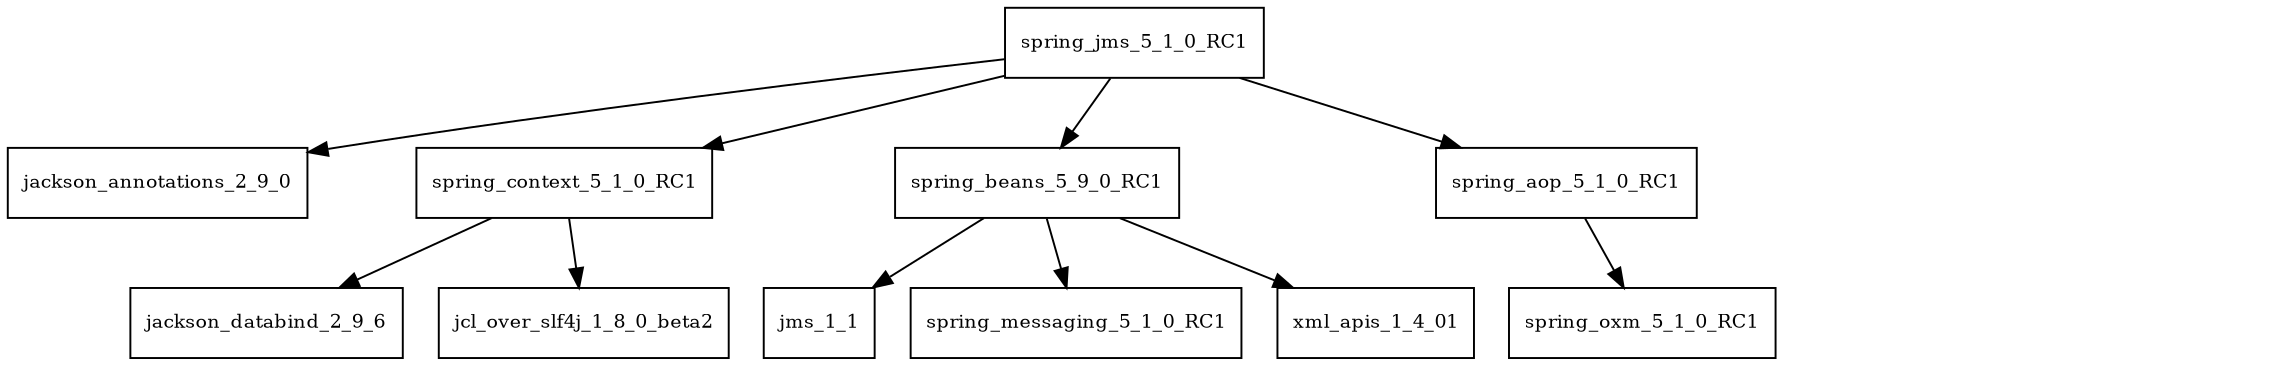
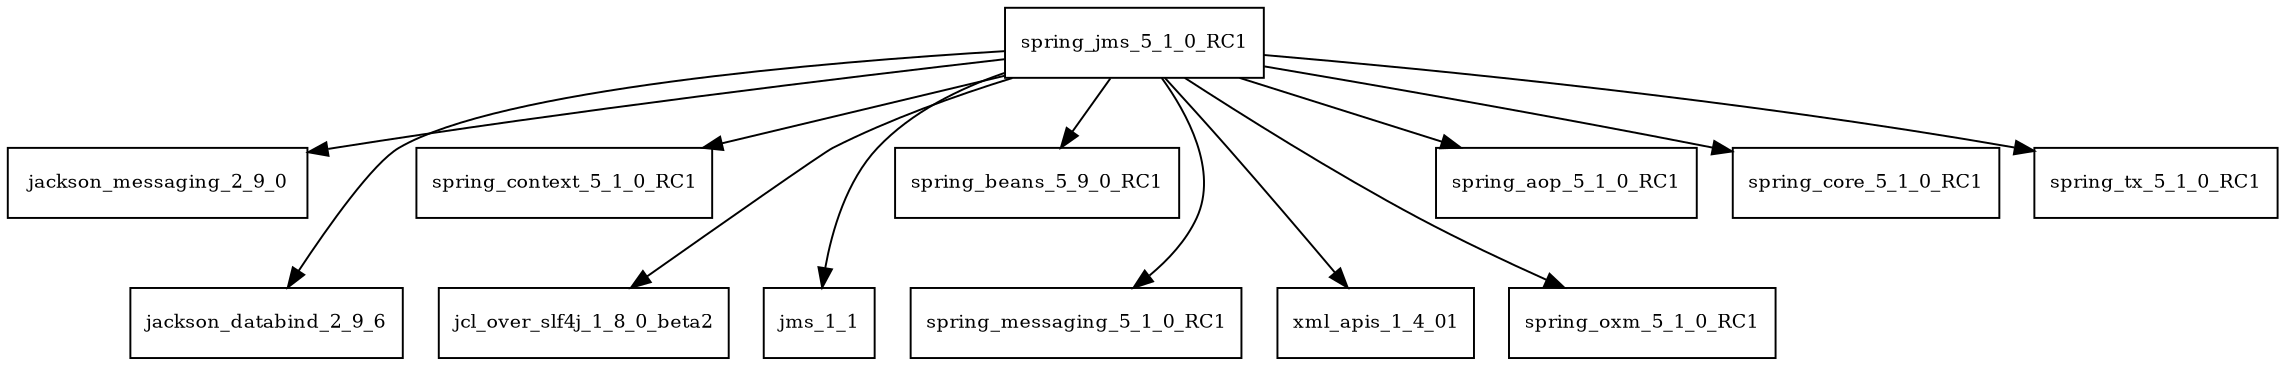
node "jackson_annotations_2_9_0": label "jackson_annotations_2_9_0" -> "jackson_messaging_2_9_0"
node "spring_core_5_1_0_RC1": added
node "spring_tx_5_1_0_RC1": added
edge "spring_context_5_1_0_RC1" -> "jcl_over_slf4j_1_8_0_beta2": now "spring_jms_5_1_0_RC1" -> "jcl_over_slf4j_1_8_0_beta2"
edge "spring_beans_5_9_0_RC1" -> "spring_messaging_5_1_0_RC1": now "spring_jms_5_1_0_RC1" -> "spring_messaging_5_1_0_RC1"
edge "spring_aop_5_1_0_RC1" -> "spring_oxm_5_1_0_RC1": now "spring_jms_5_1_0_RC1" -> "spring_oxm_5_1_0_RC1"
edge "spring_beans_5_9_0_RC1" -> "jms_1_1": now "spring_jms_5_1_0_RC1" -> "jms_1_1"
edge "spring_context_5_1_0_RC1" -> "jackson_databind_2_9_6": now "spring_jms_5_1_0_RC1" -> "jackson_databind_2_9_6"
edge "spring_beans_5_9_0_RC1" -> "xml_apis_1_4_01": now "spring_jms_5_1_0_RC1" -> "xml_apis_1_4_01"
